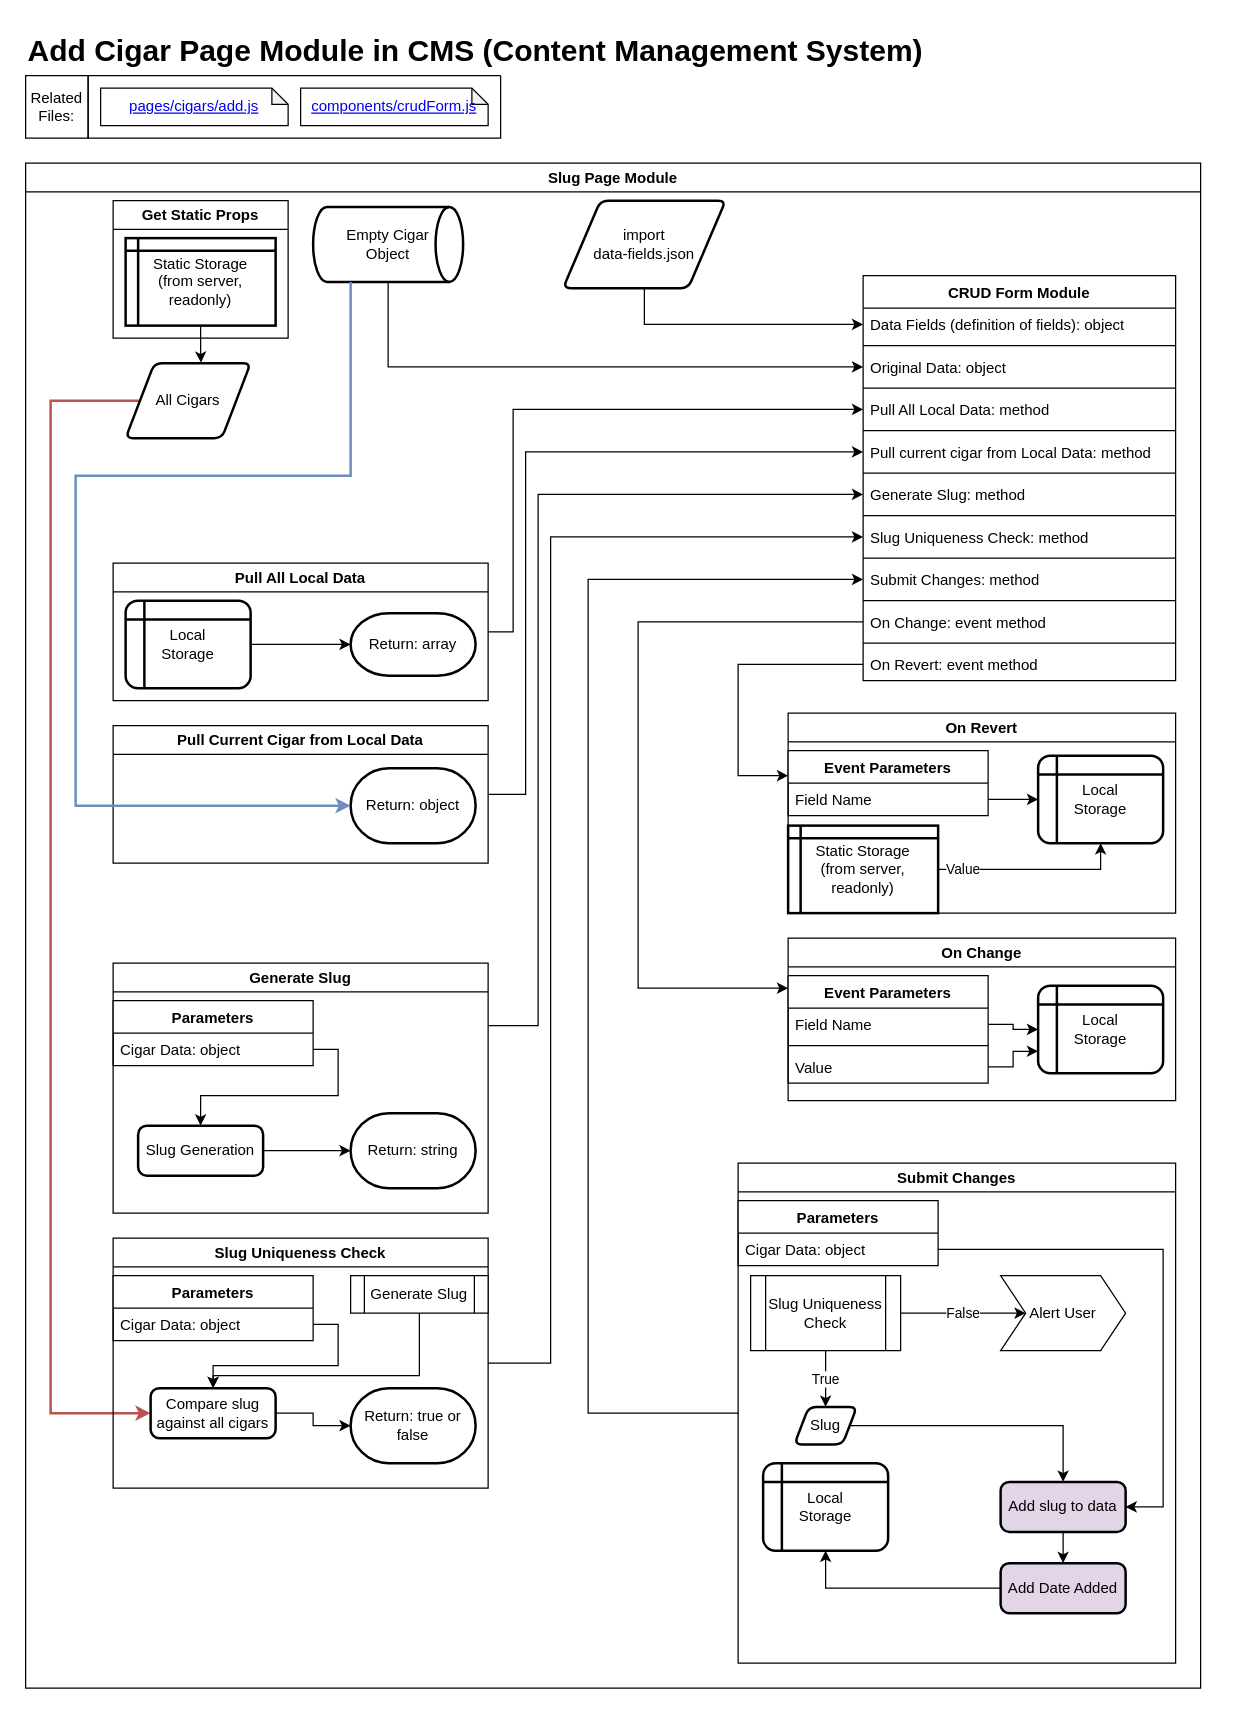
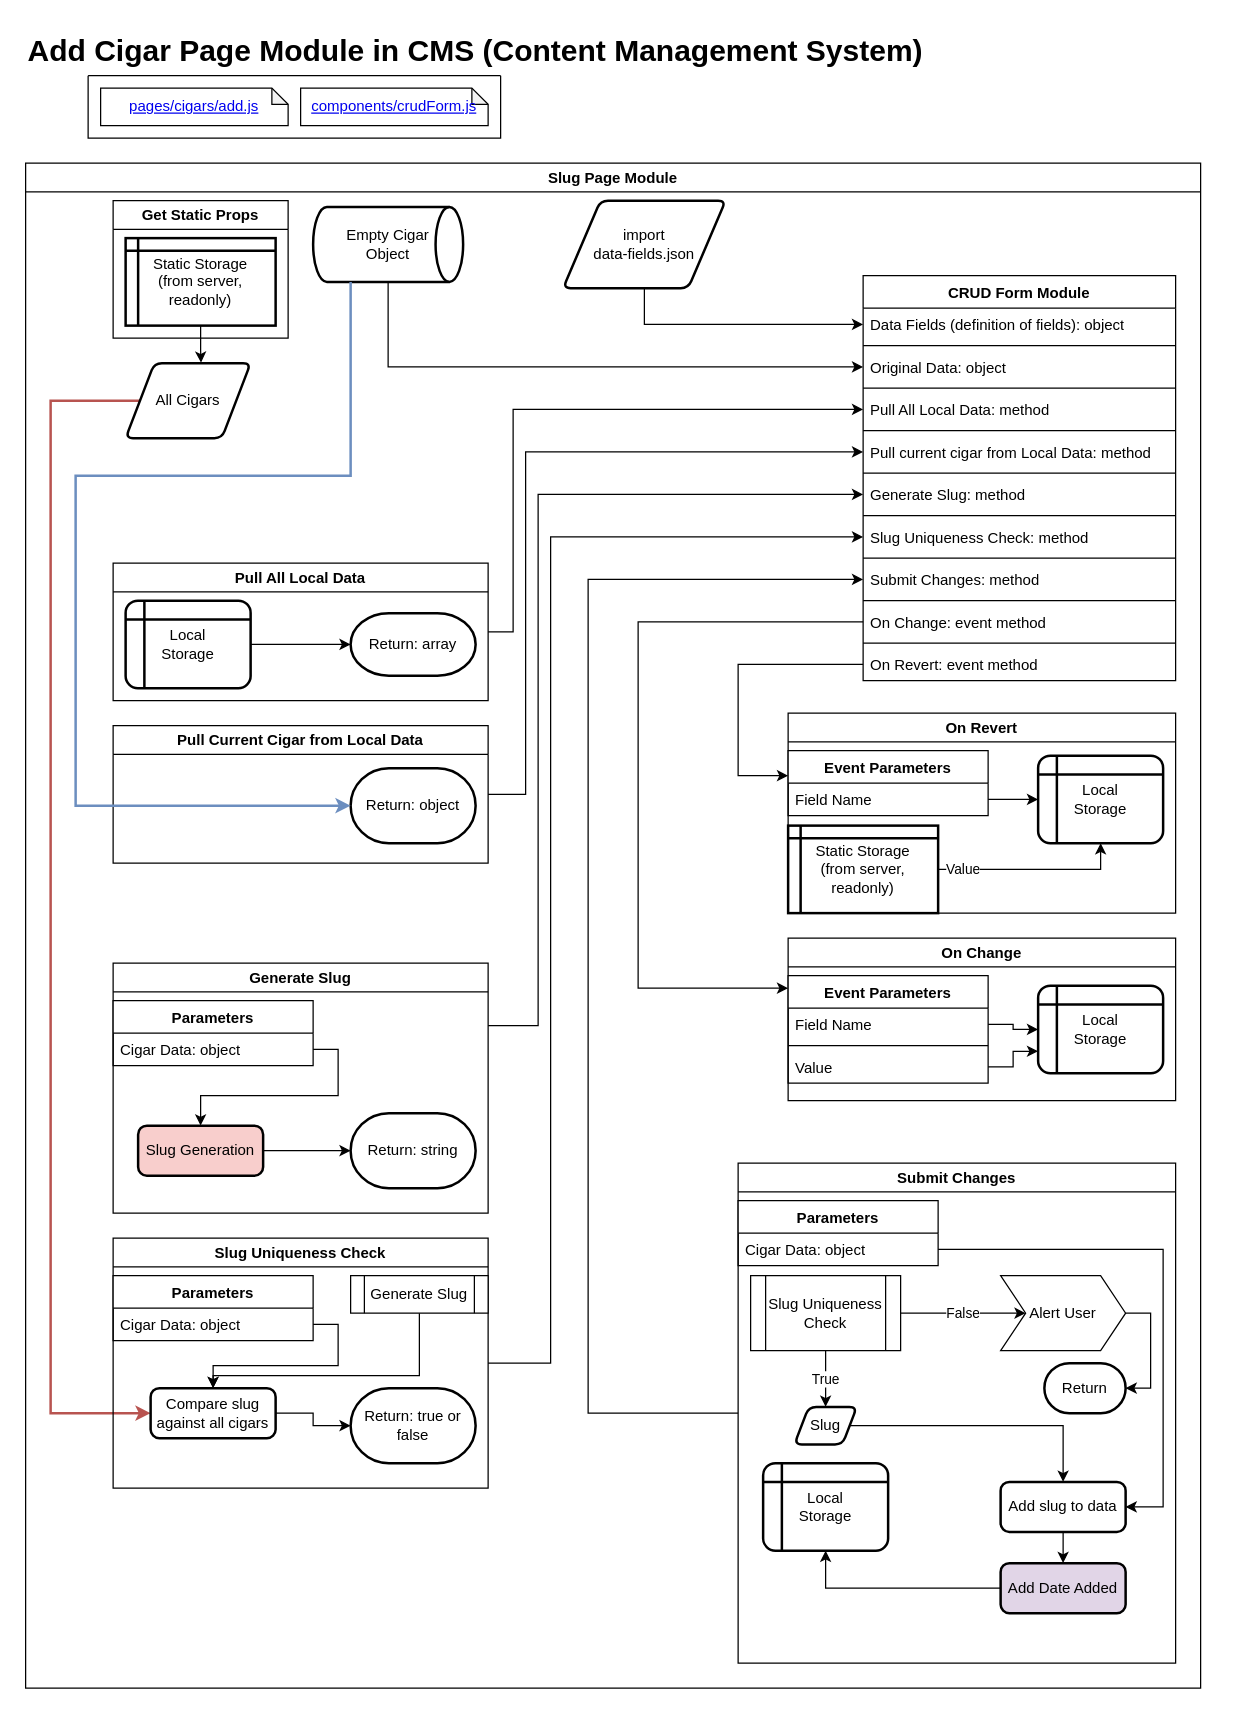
node "Related Files:": removed
node "Slug Generation": fillcolor #ffffff -> #f8cecc
edge "Alert User" -> "Return": added
node "Return": added
node "Add slug to data": fillcolor #e1d5e7 -> #ffffff
